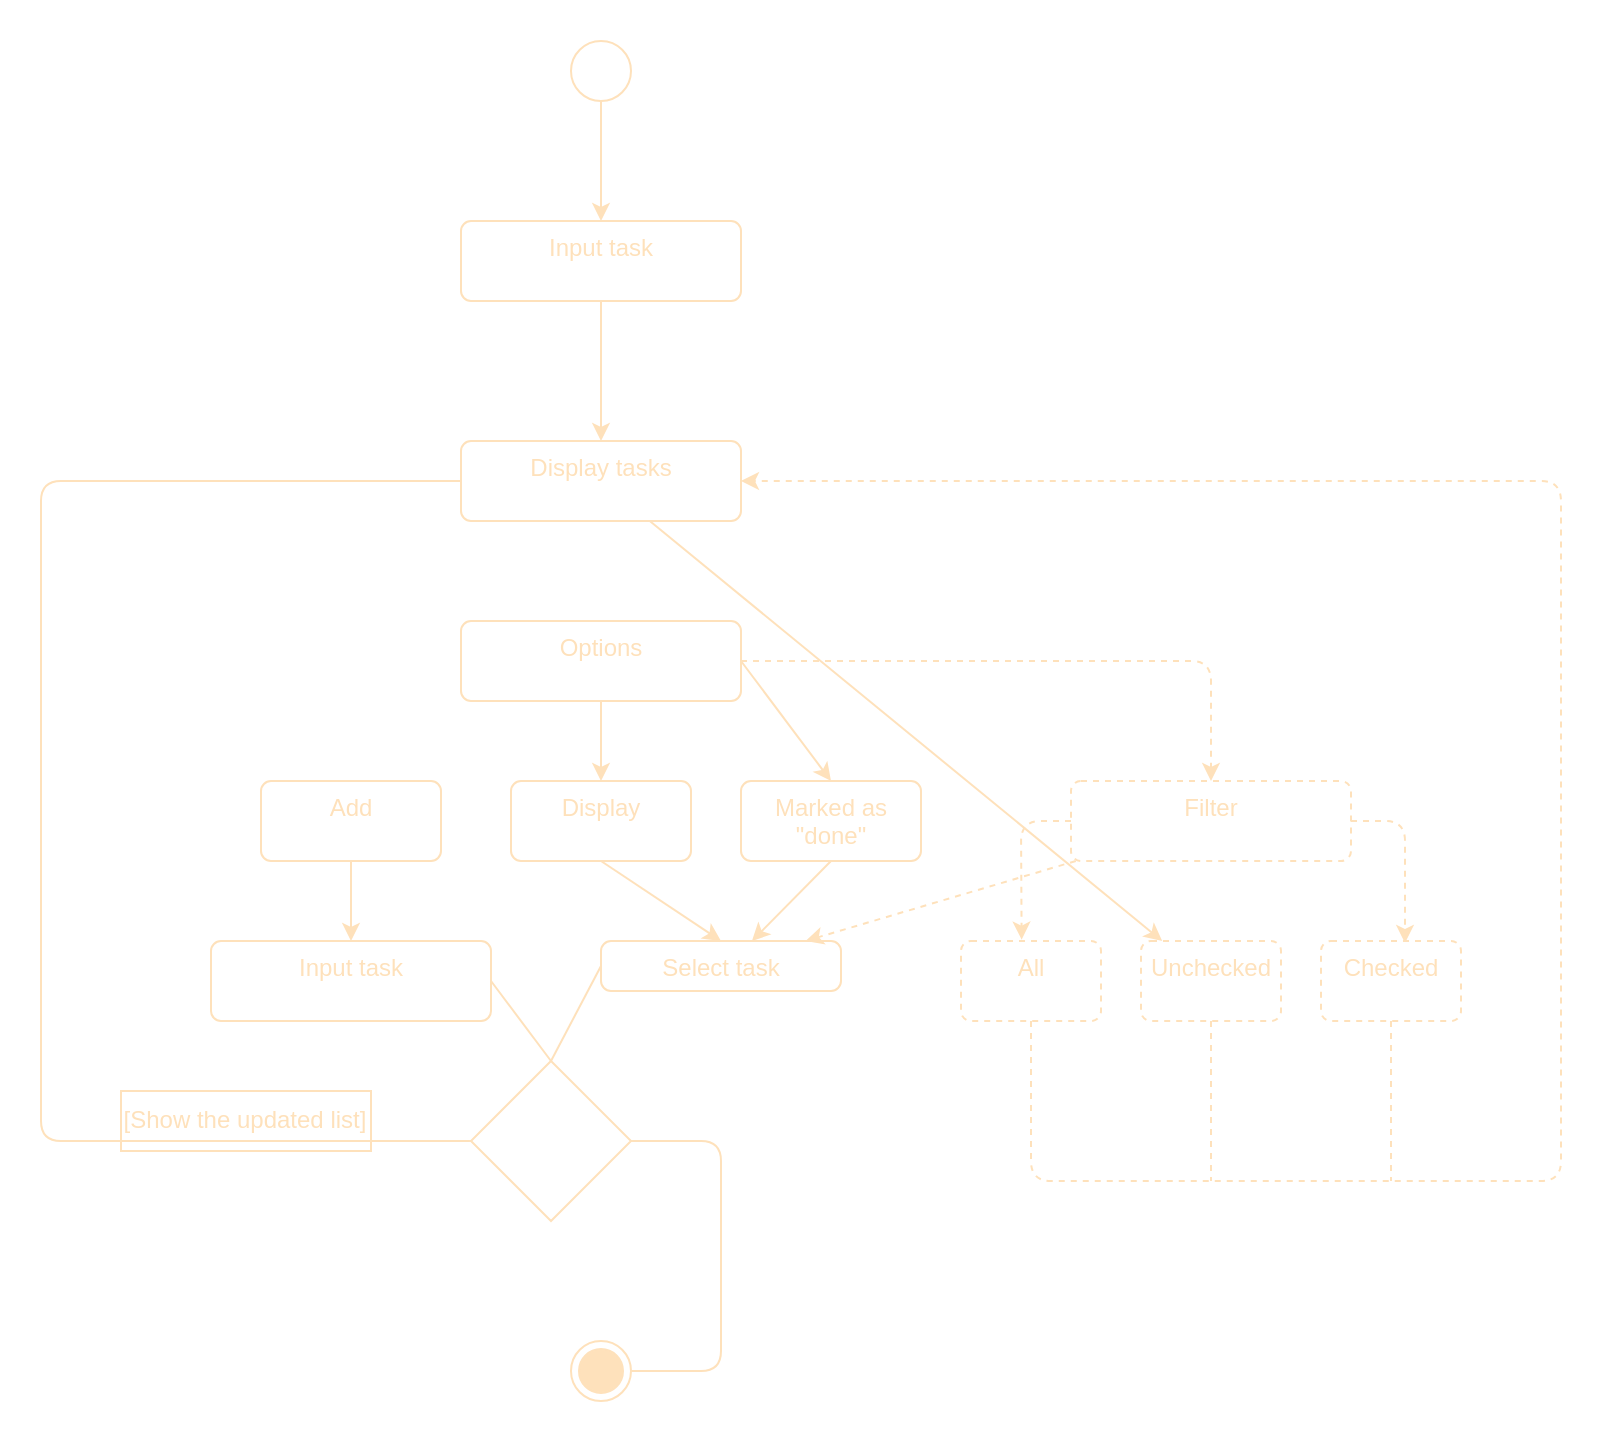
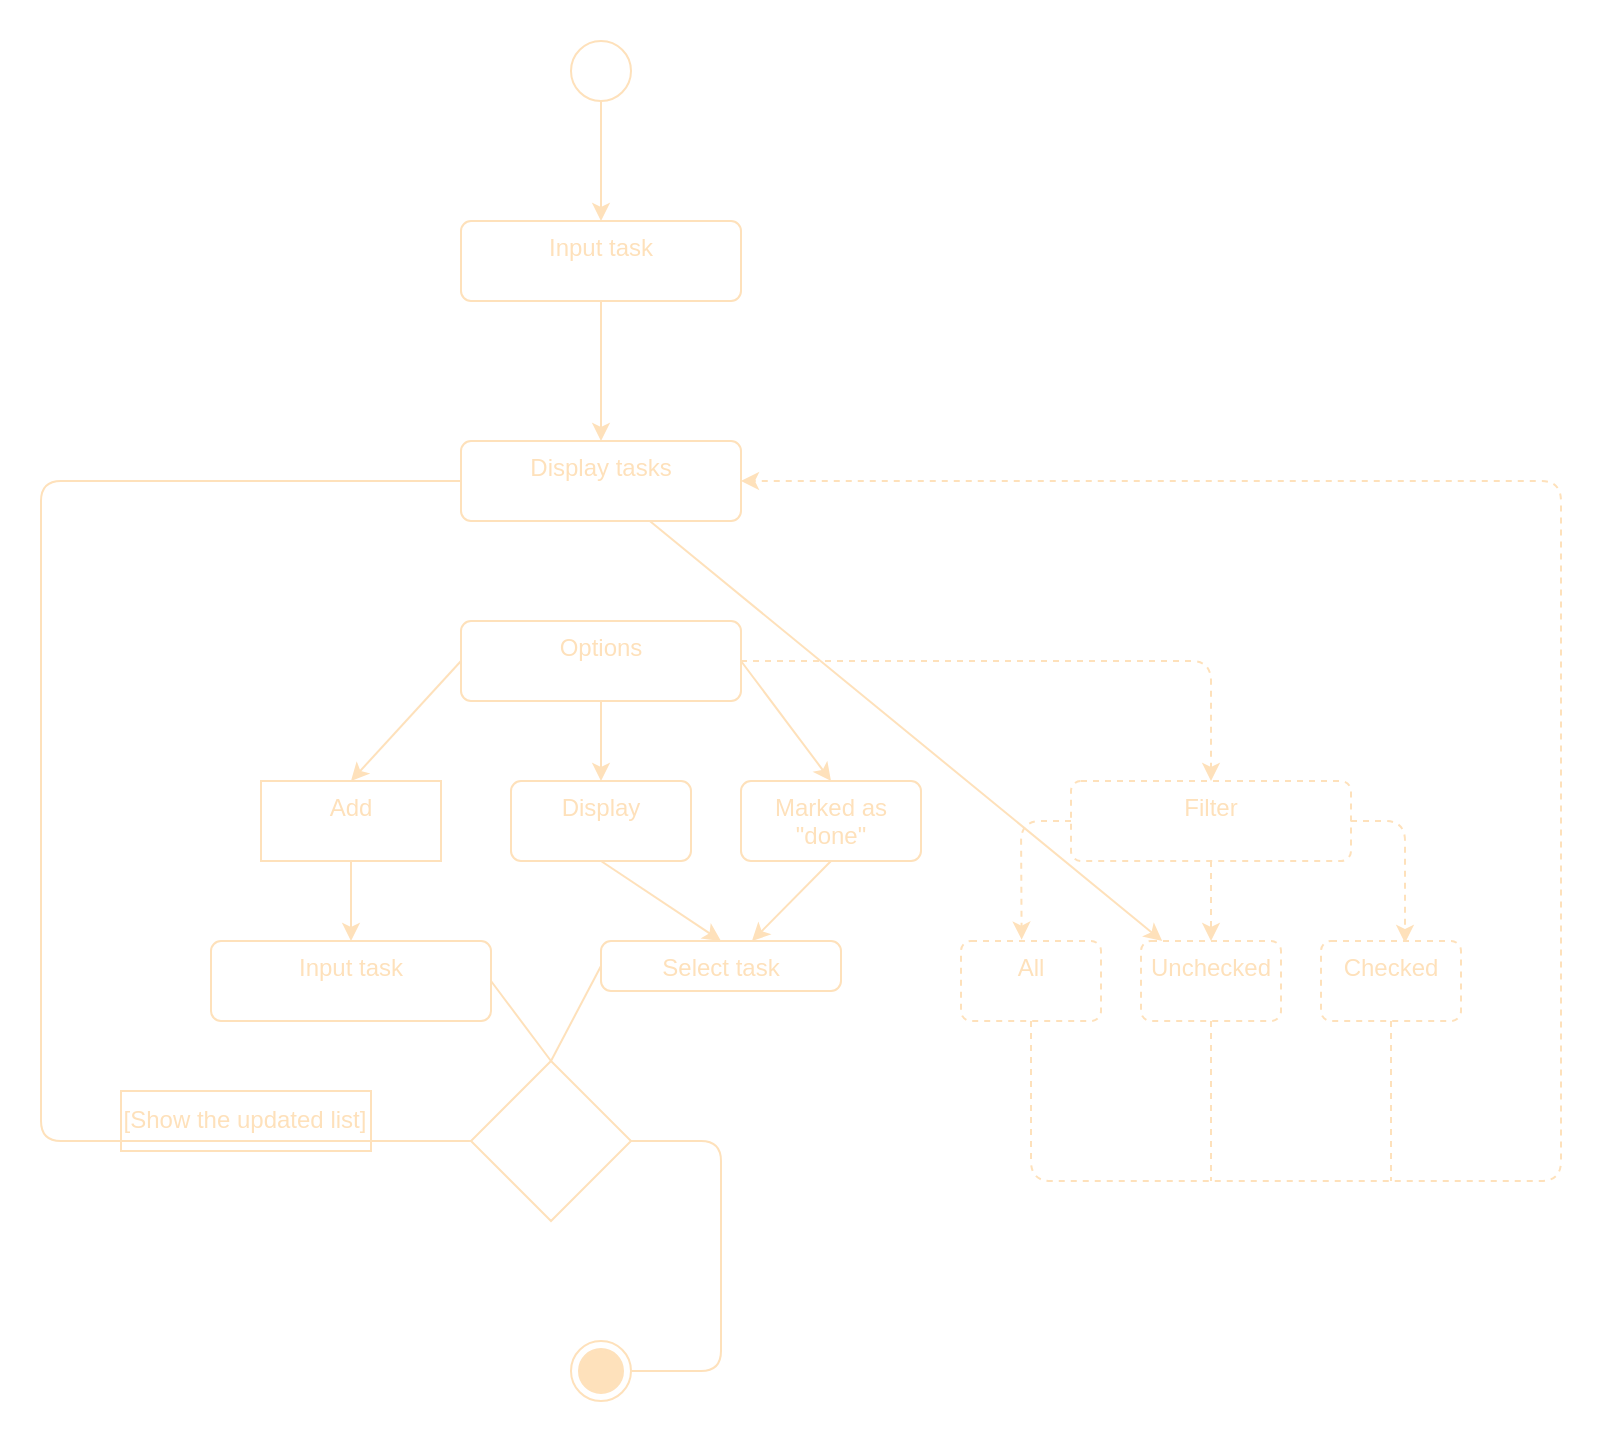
edge "Options" -> "Add": added
node "Add": shape rounded rectangle -> rectangle
edge "Filter" -> "Select task": now "Filter" -> "Unchecked"
